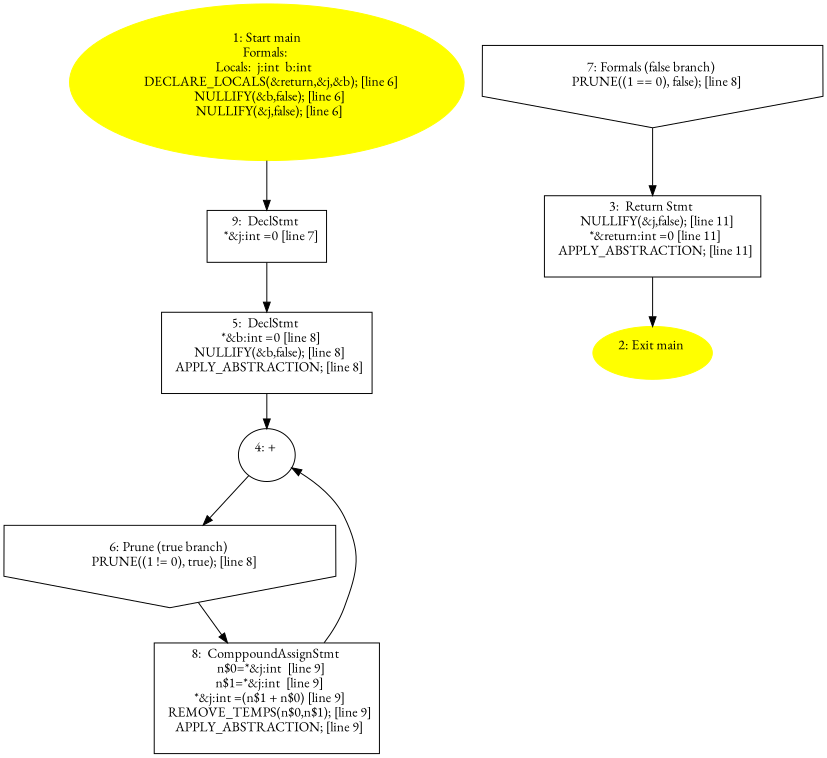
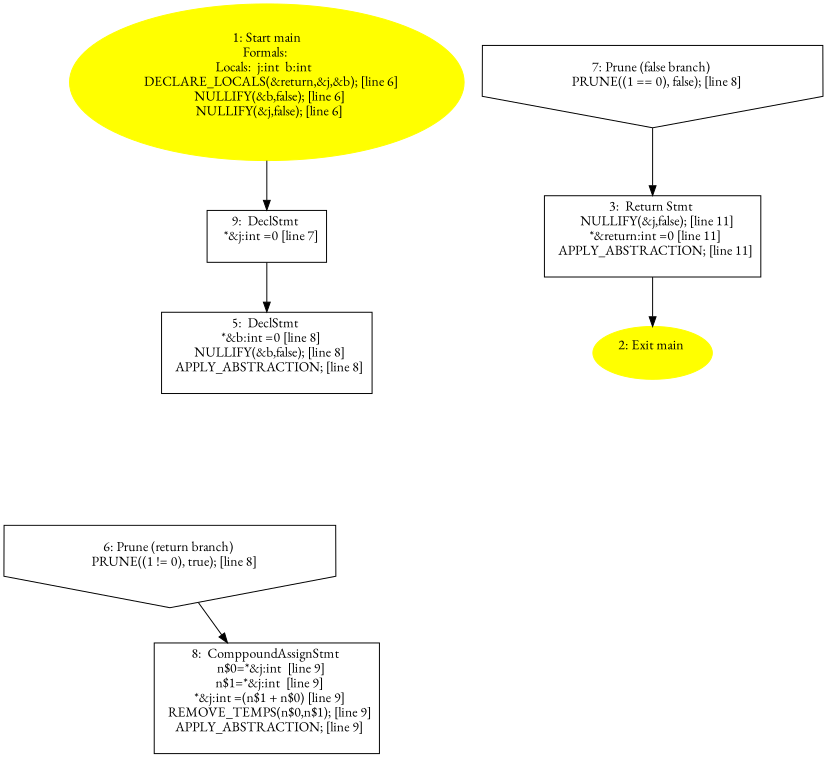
node "7: Formals (false branch) PRUNE((1 == 0), false); [line 8]": label "7: Formals (false branch) PRUNE((1 == 0), false); [line 8]" -> "7: Prune (false branch) PRUNE((1 == 0), false); [line 8]"
node "4: +": removed
node "6: Prune (true branch) PRUNE((1 != 0), true); [line 8]": label "6: Prune (true branch) PRUNE((1 != 0), true); [line 8]" -> "6: Prune (return branch) PRUNE((1 != 0), true); [line 8]"
